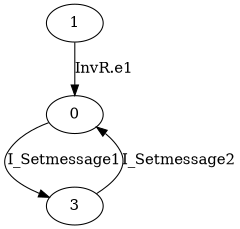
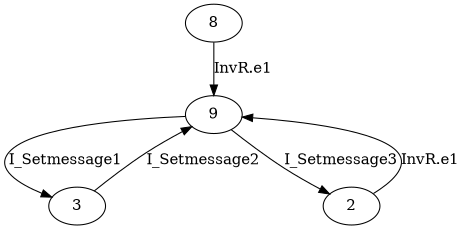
node "1": label "1" -> "8"
node "0": label "0" -> "9"
node "2": added
